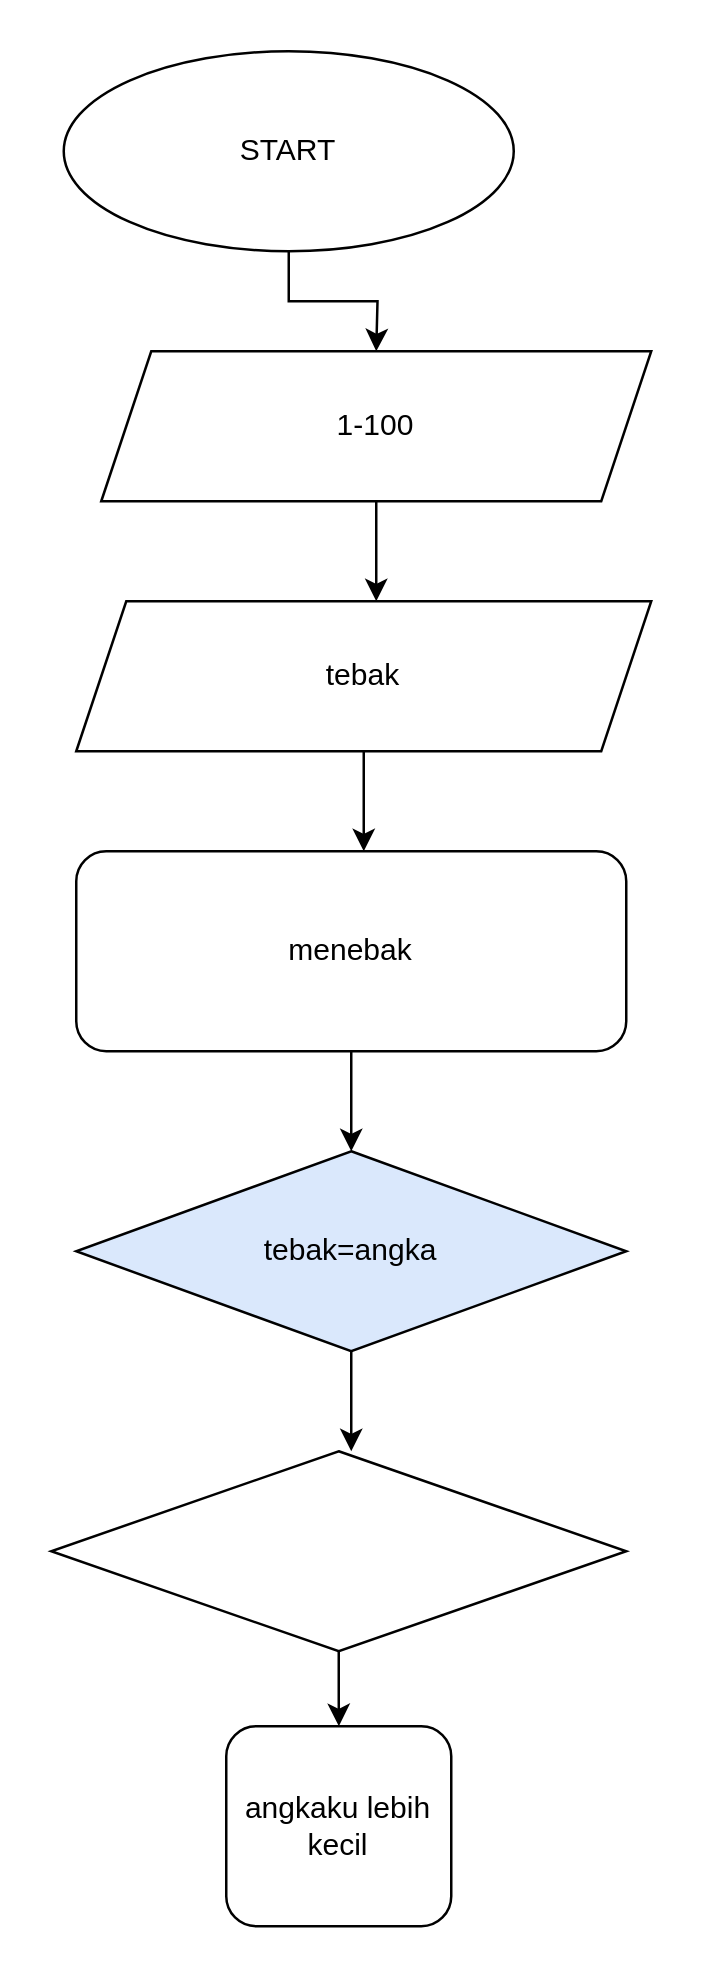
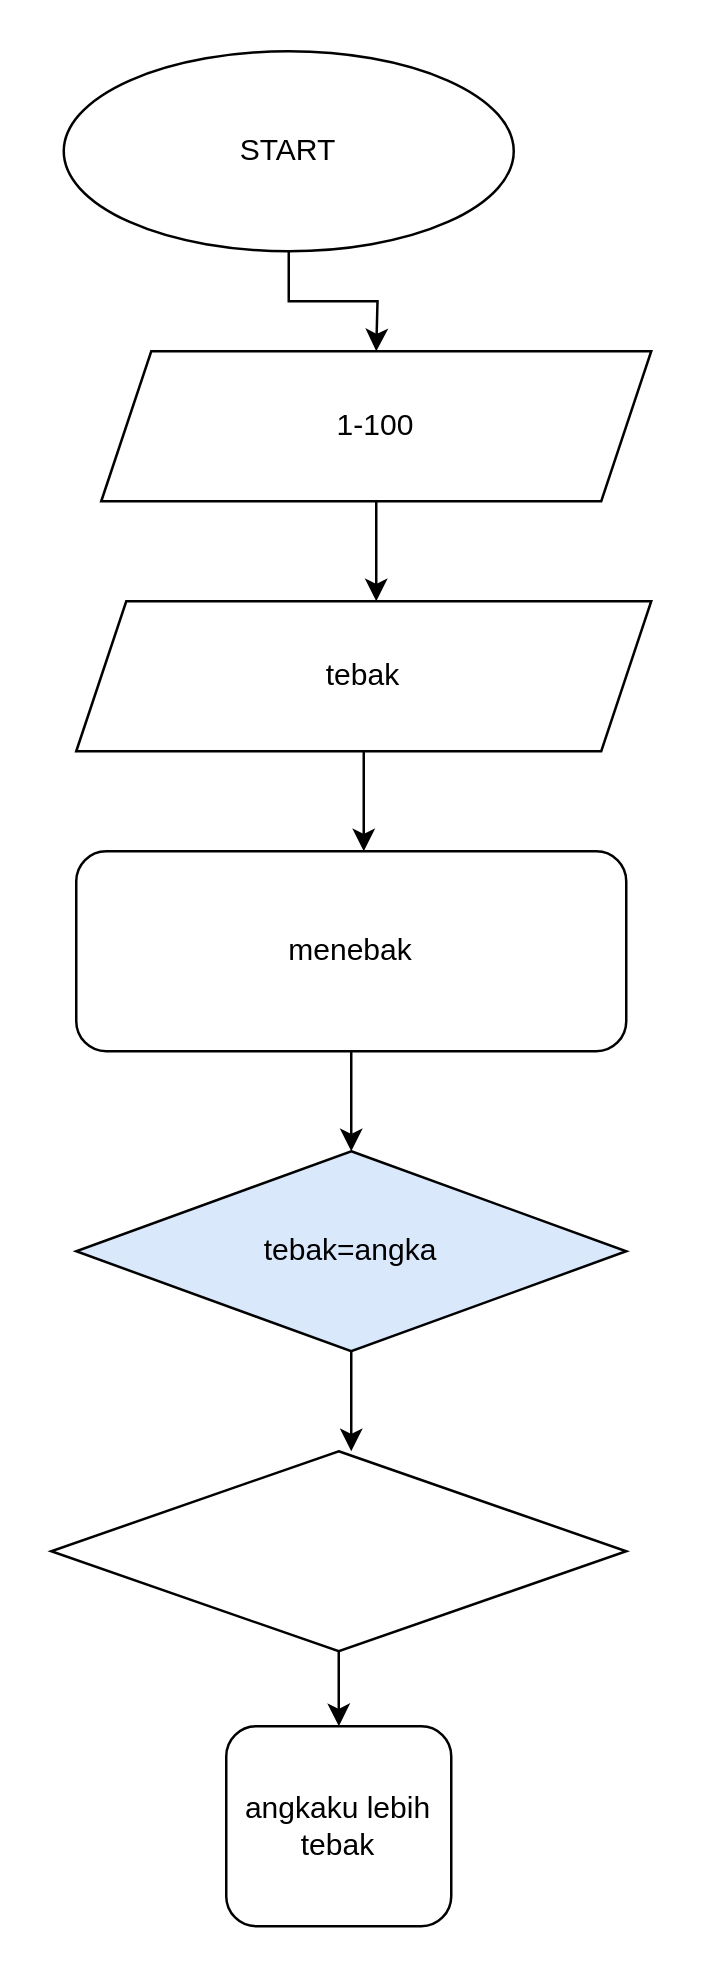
node "angkaku lebih kecil": label "angkaku lebih kecil" -> "angkaku lebih tebak"
